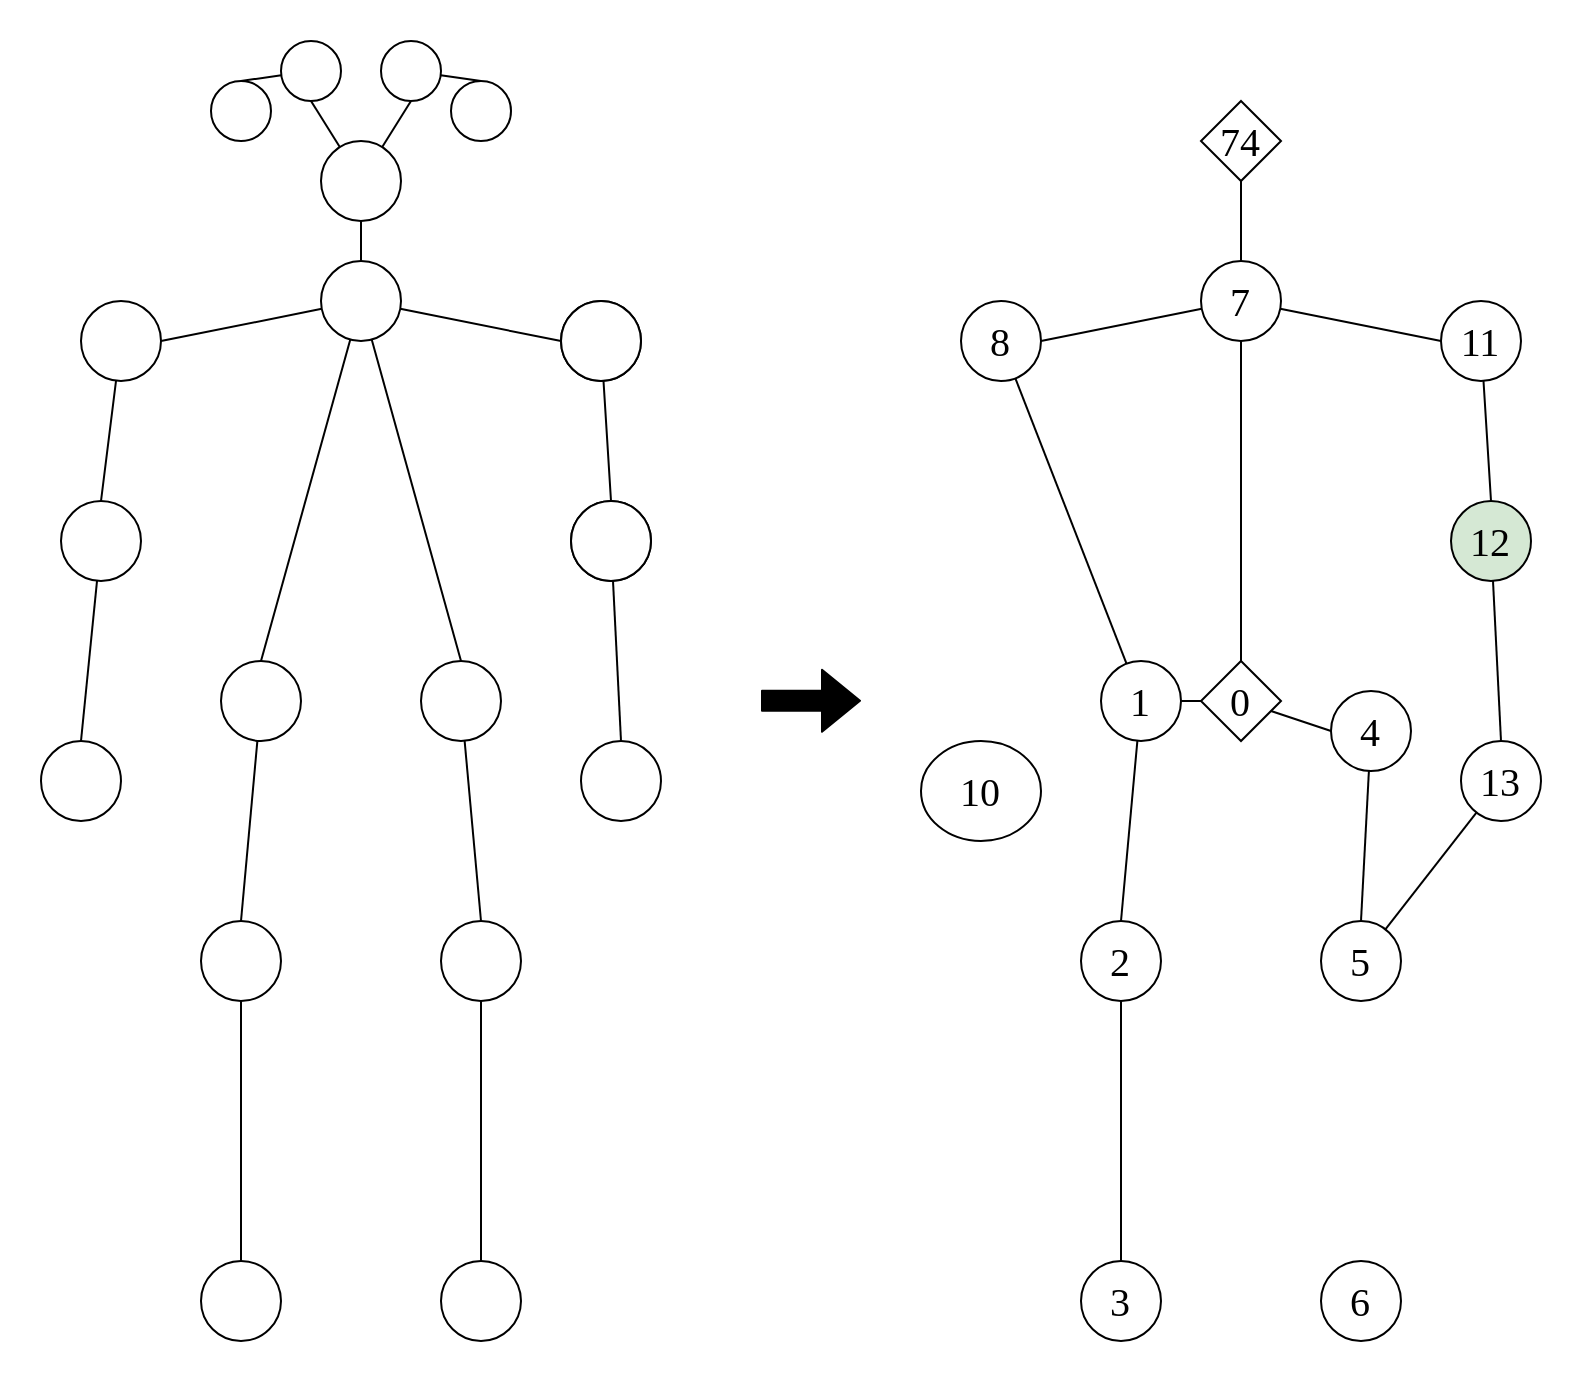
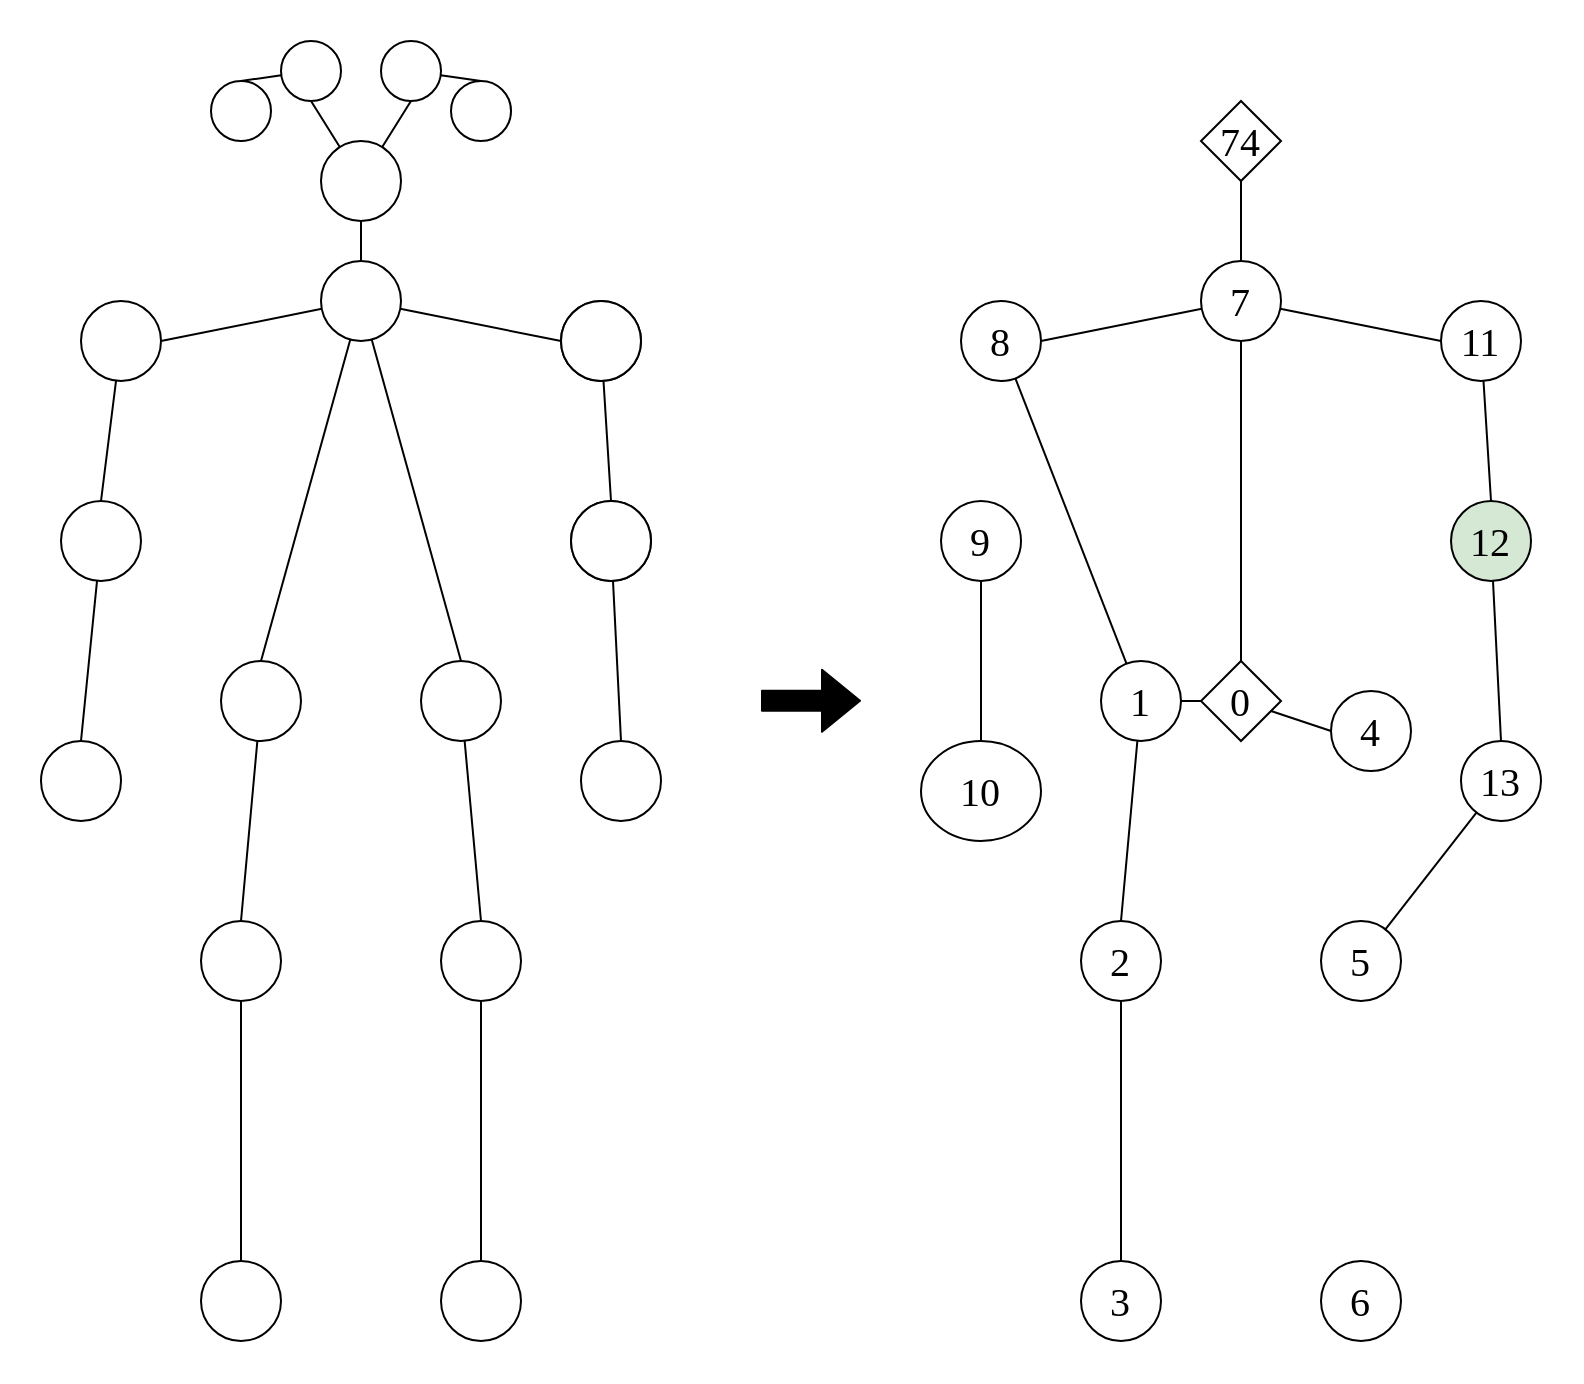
node "9": added
edge "9" -- "10": added
edge "4" -- "5": removed
